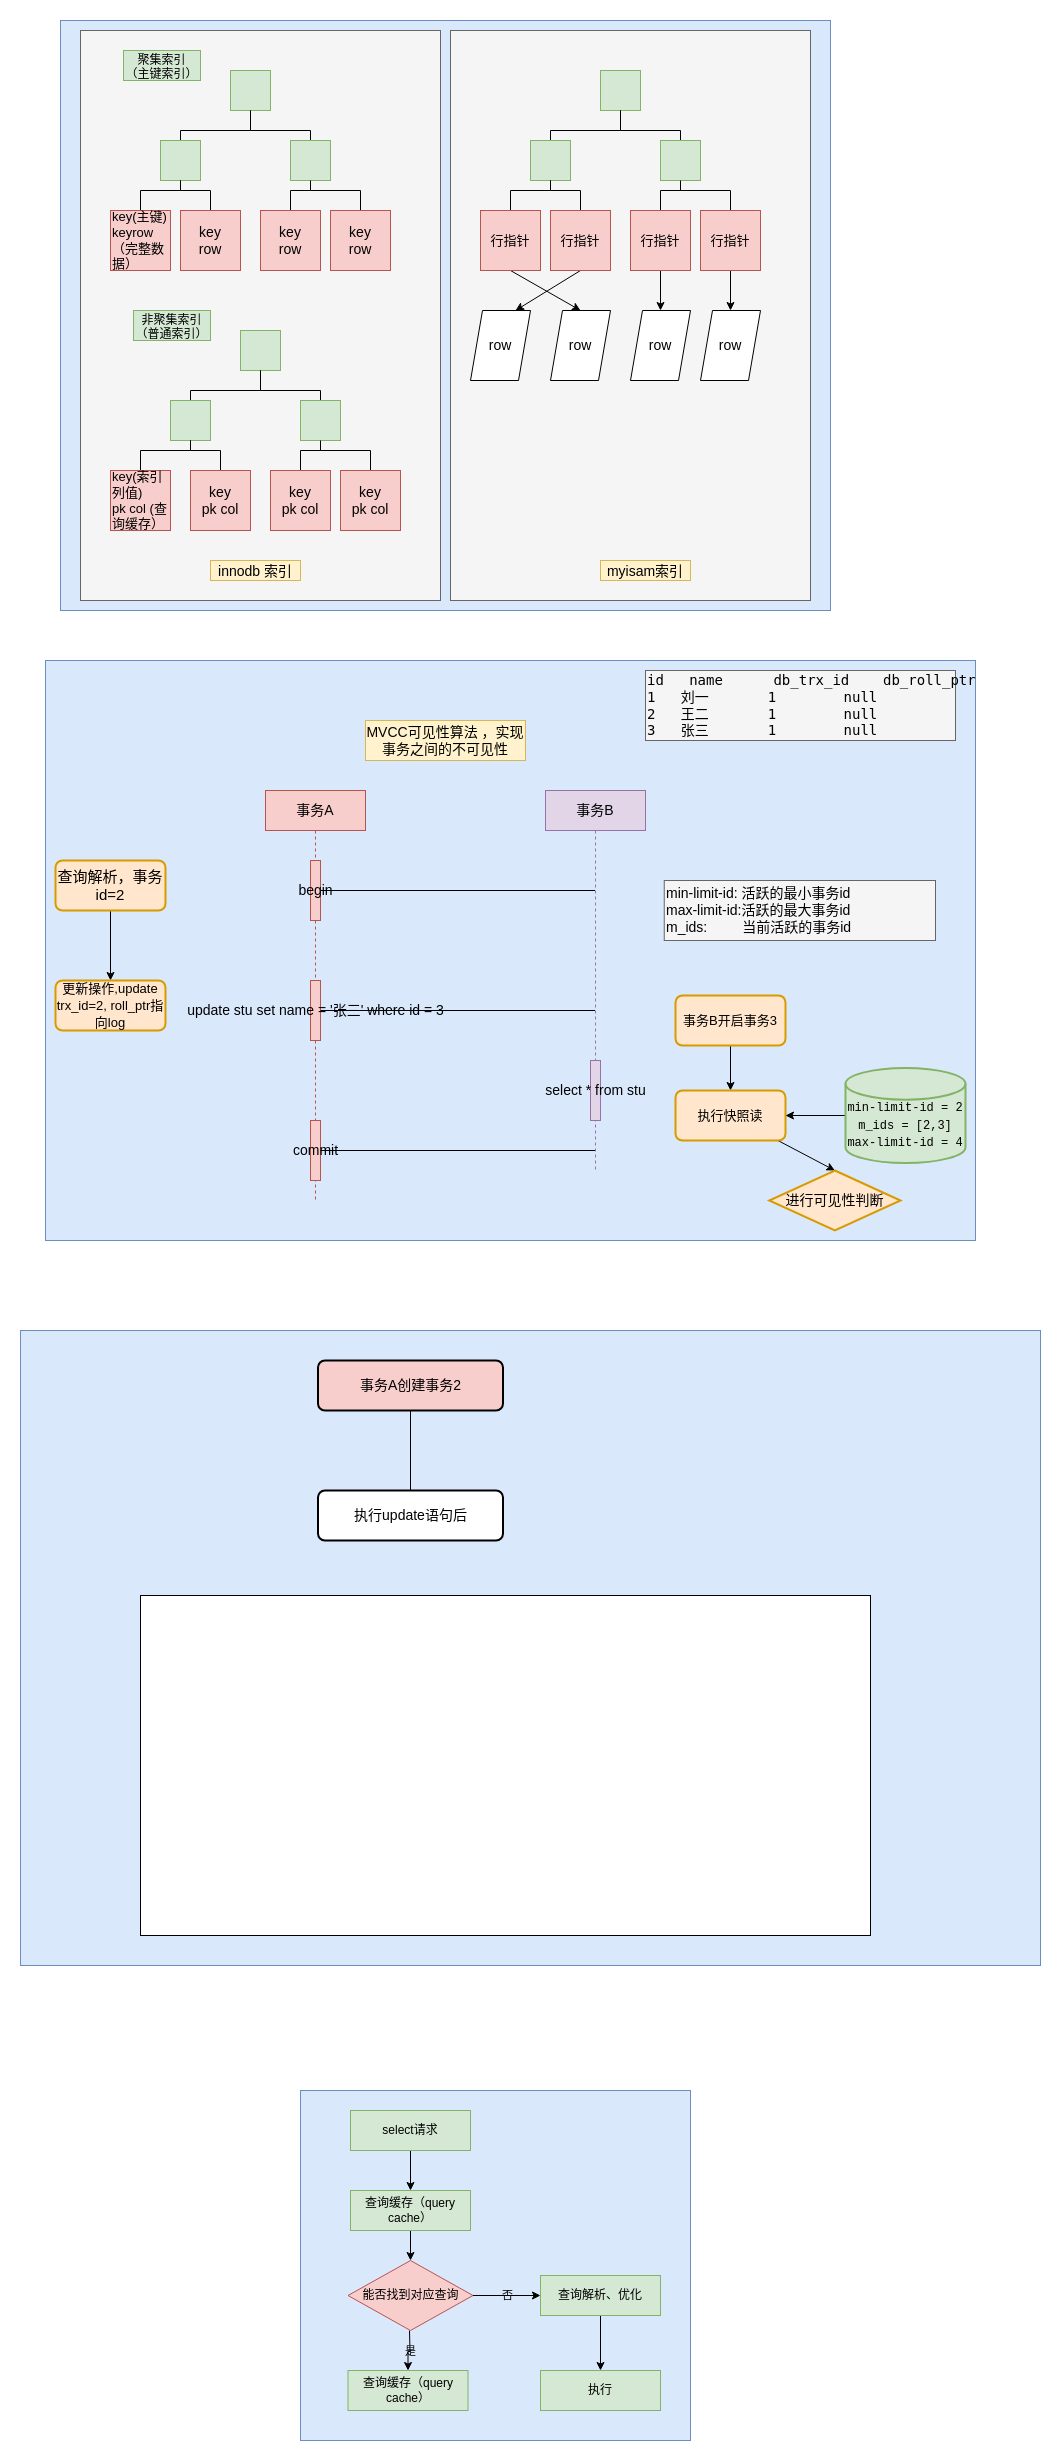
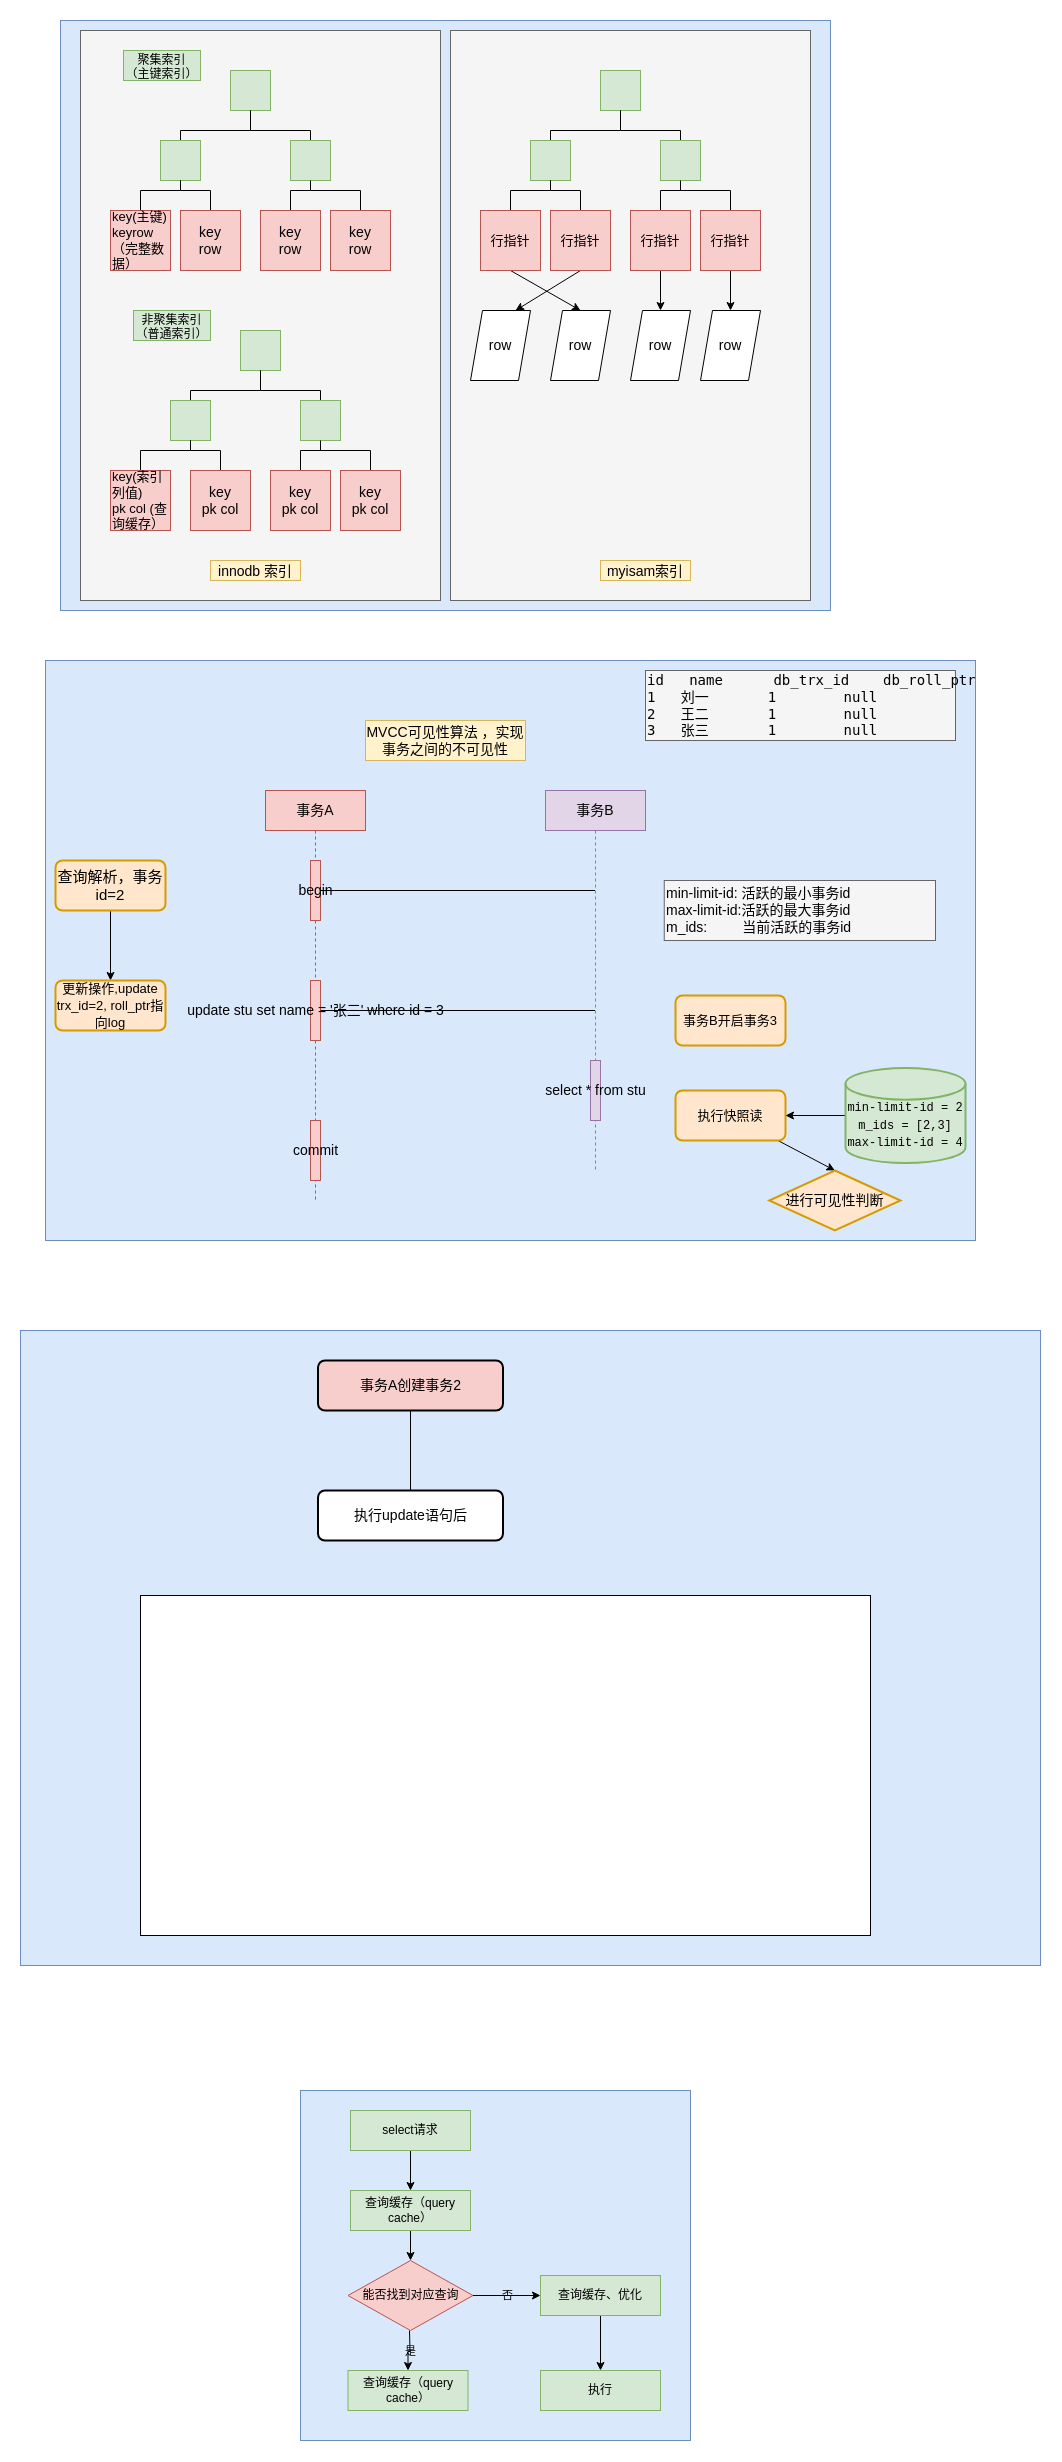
edge "事务B开启事务3" -> "执行快照读": removed
edge "事务B" -- "commit": removed
node "查询解析、优化": label "查询解析、优化" -> "查询缓存、优化"
